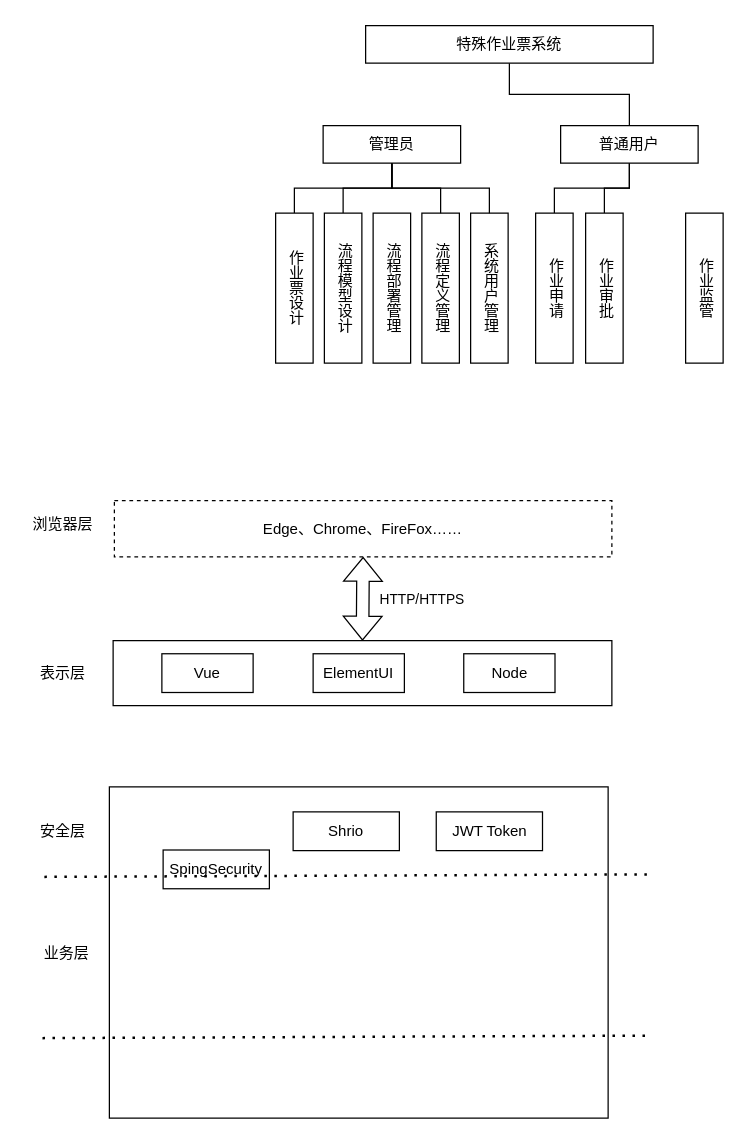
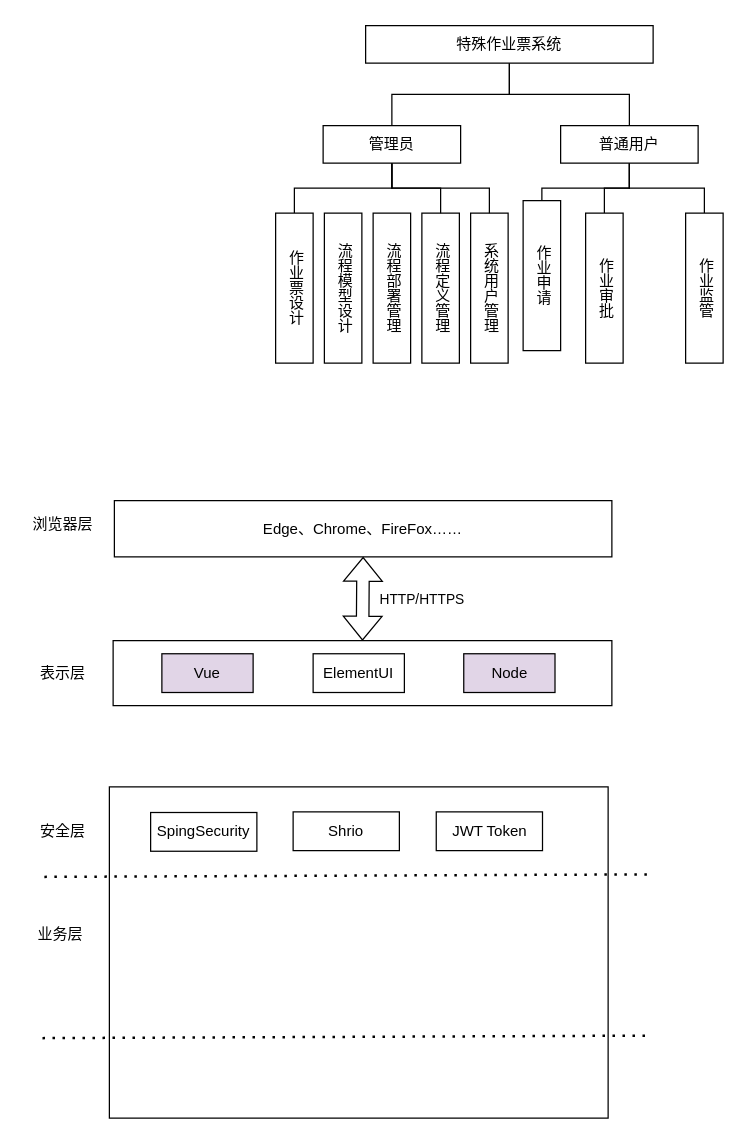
edge "特殊作业票系统" -- "管理员": added
edge "普通用户" -- "作业监管": added
edge "管理员" -- "流程模型设计": removed
node "作业申请": moved (554, 288) -> (542, 276)
node "Edge、Chrome、FireFox……": style dashed -> solid
node "Vue": fillcolor #ffffff -> #e1d5e7
node "Node": fillcolor #ffffff -> #e1d5e7
node "SpingSecurity": moved (216, 869) -> (204, 832)
node "业务层": moved (67, 953) -> (61, 934)
